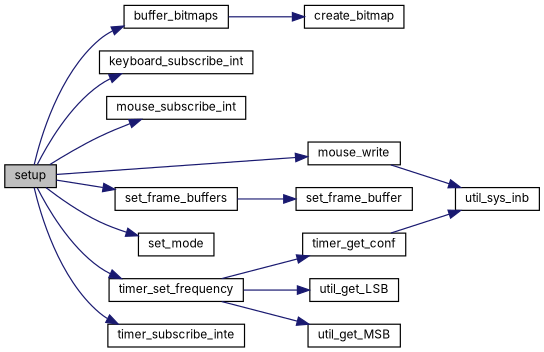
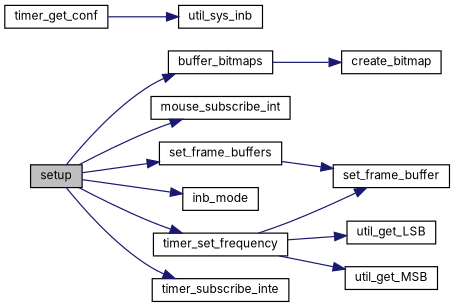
node "keyboard_subscribe_int": removed
node "mouse_write": removed
node "set_mode": label "set_mode" -> "inb_mode"
edge "timer_set_frequency" -> "timer_get_conf": now "timer_set_frequency" -> "set_frame_buffer"
